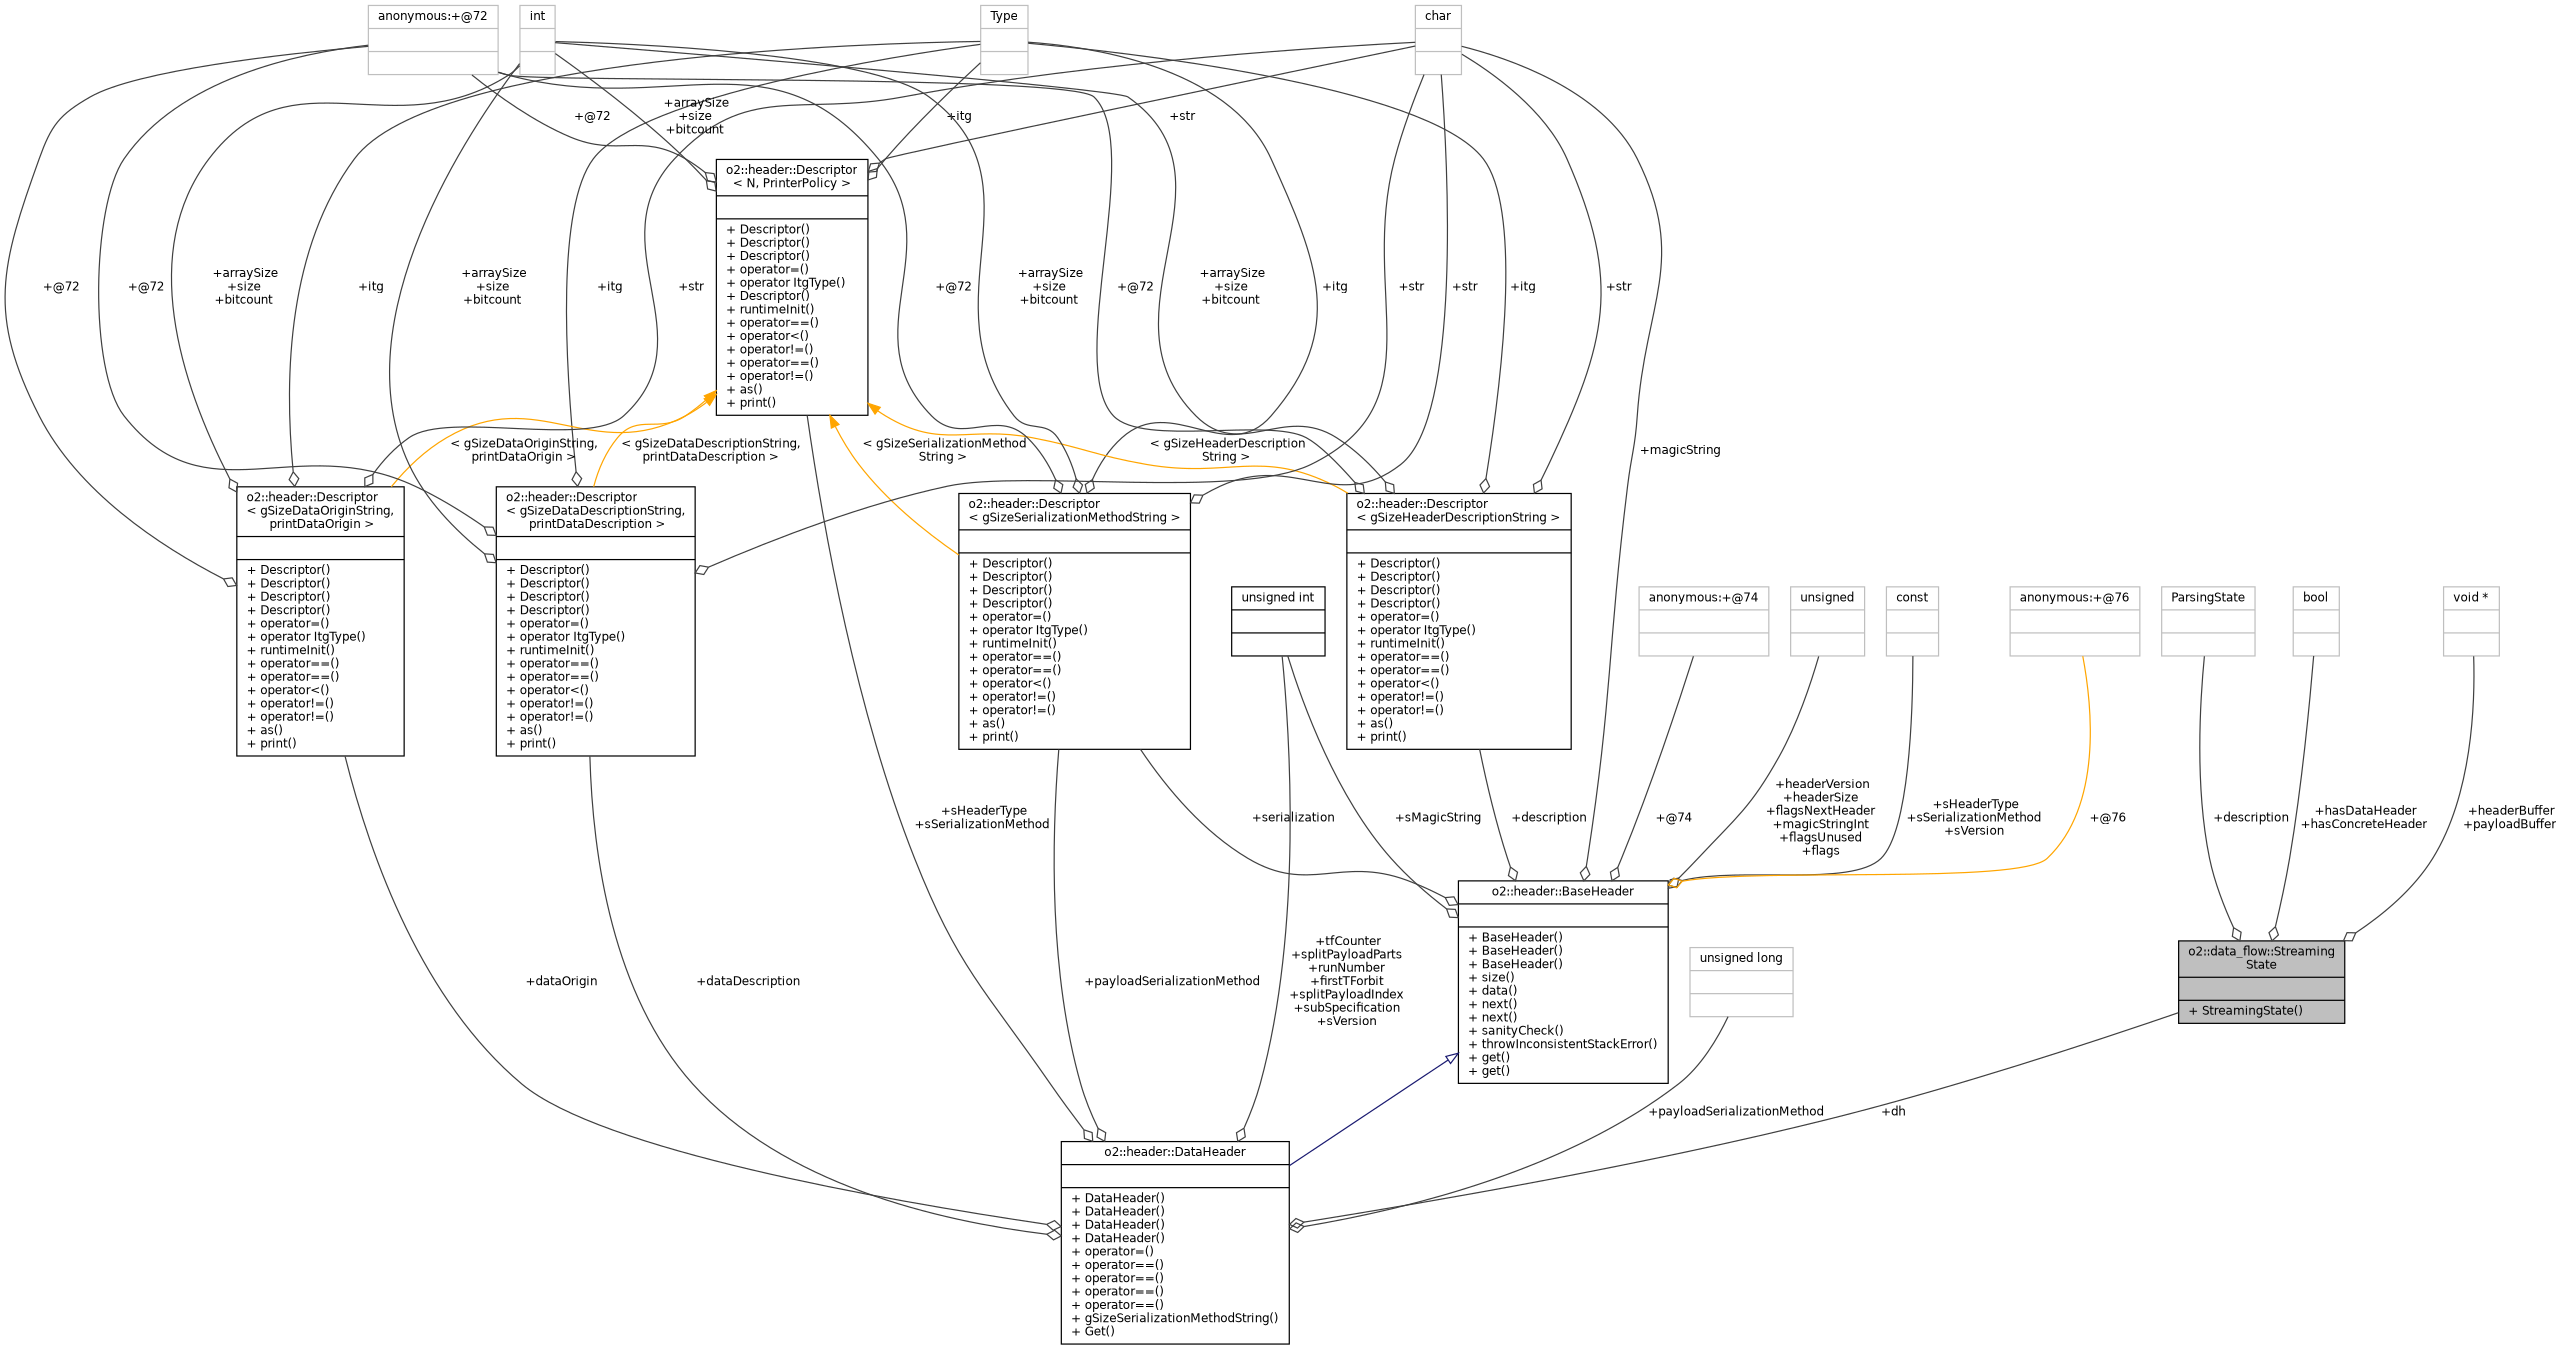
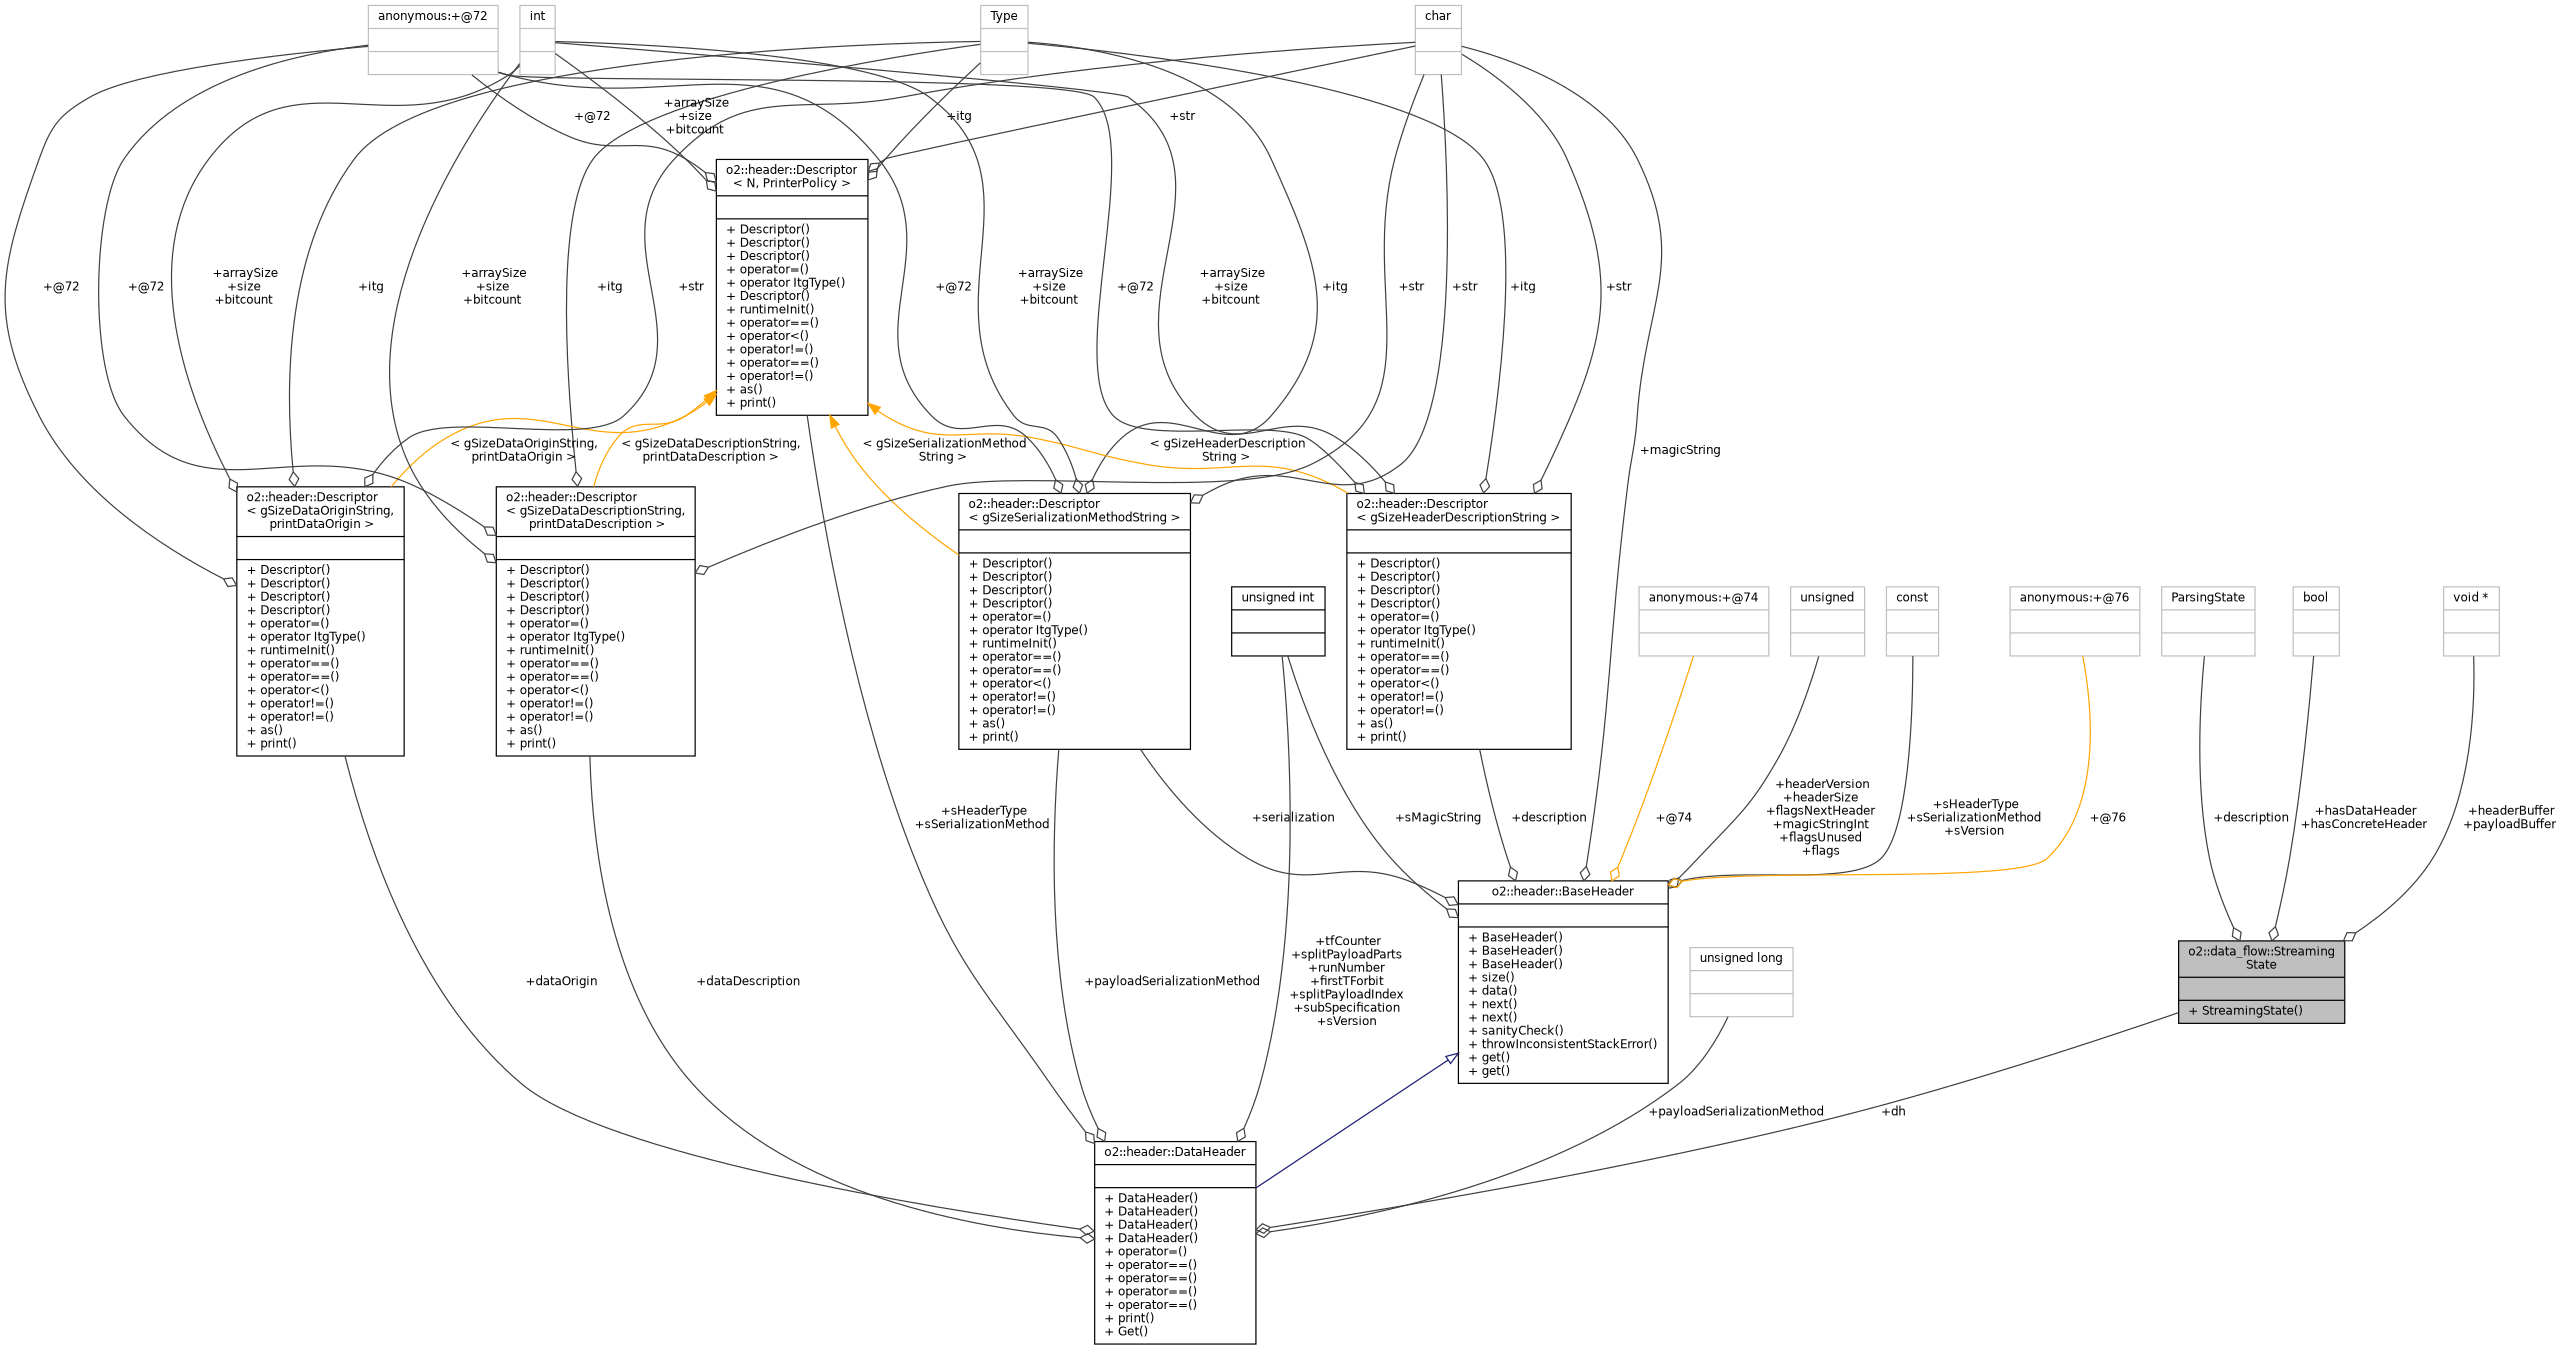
edge "anonymous:+@74" -> "o2::header::BaseHeader": color grey25 -> orange
node "o2::header::DataHeader": text "+ gSizeSerializationMethodString()" -> "+ print()"
